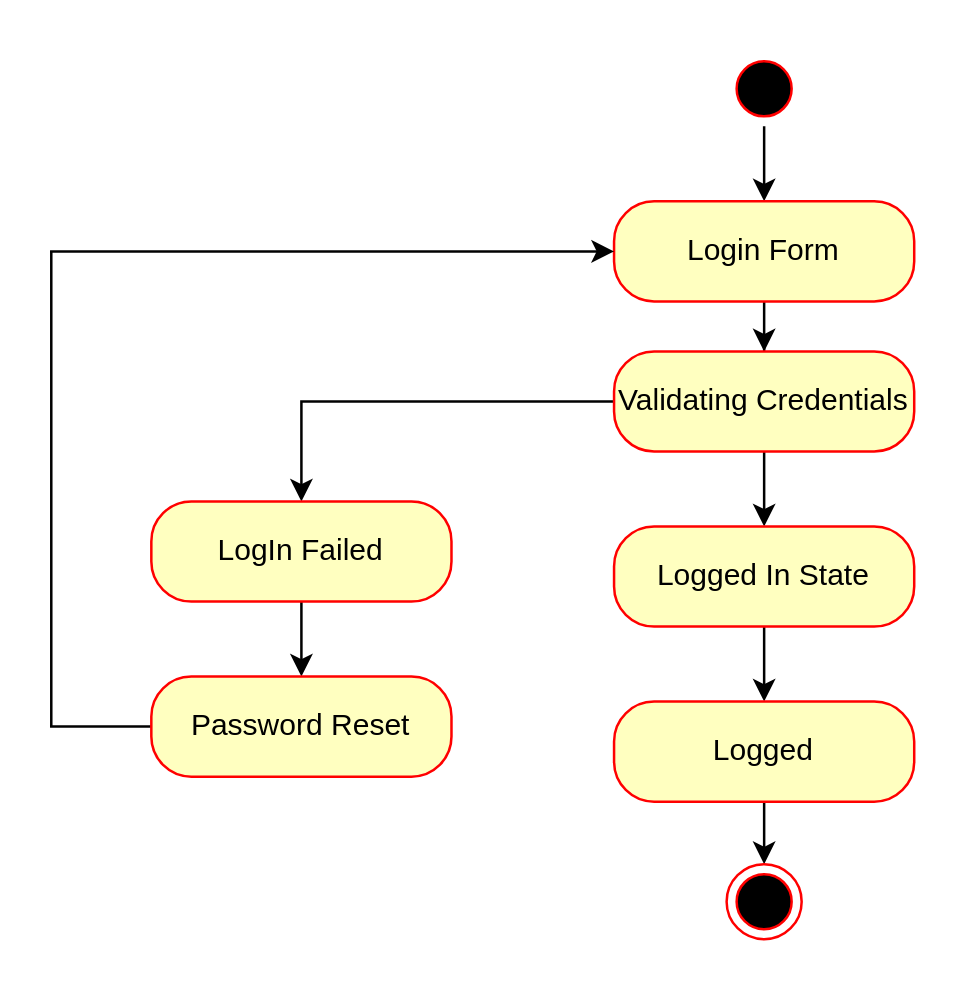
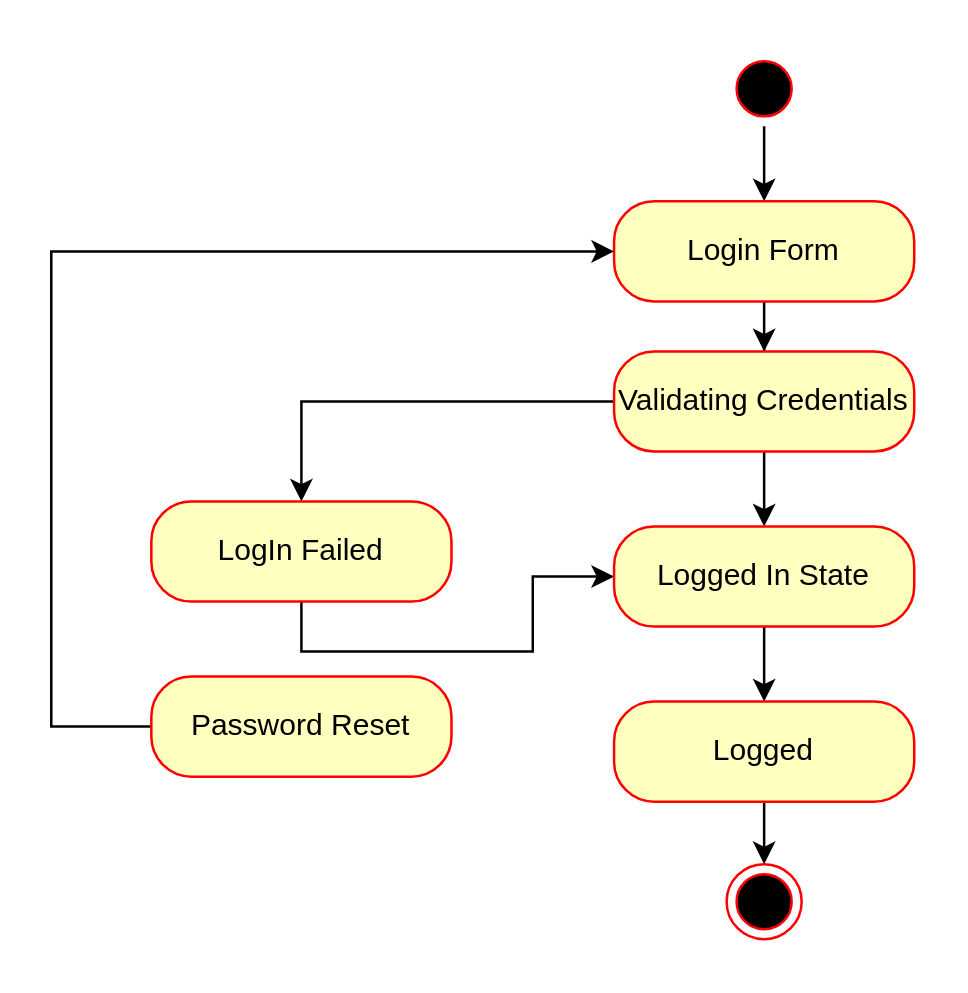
edge "LogIn Failed" -> "Password Reset": now "LogIn Failed" -> "Logged In State"
